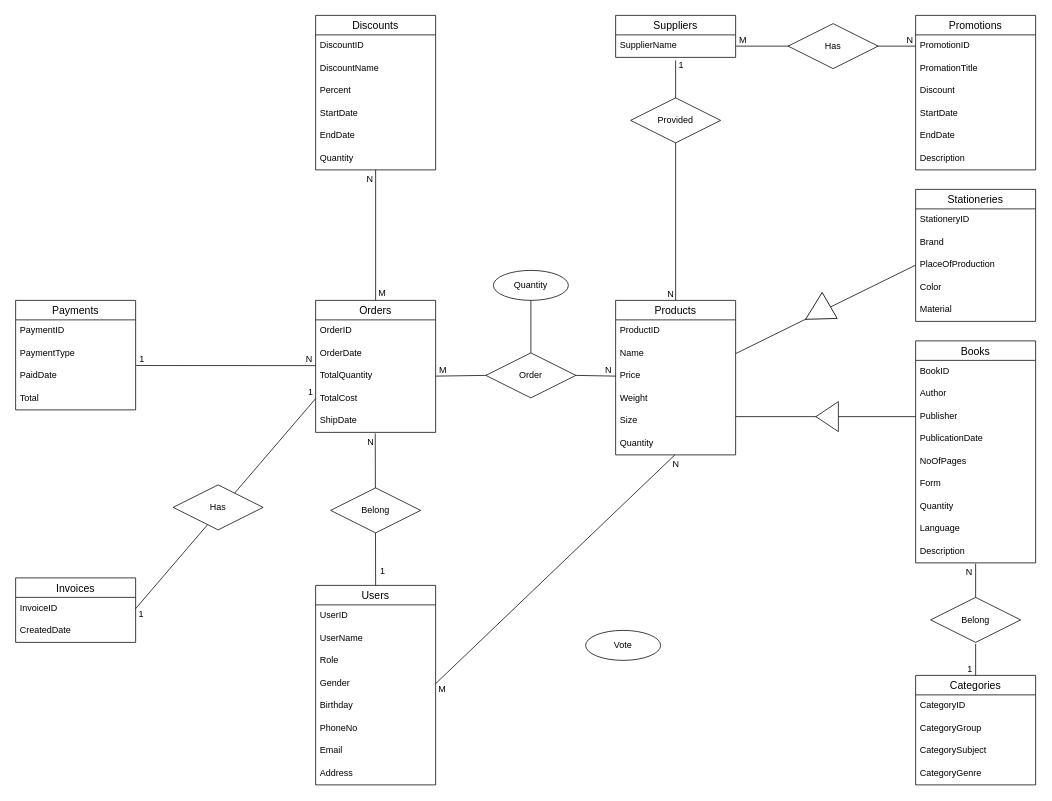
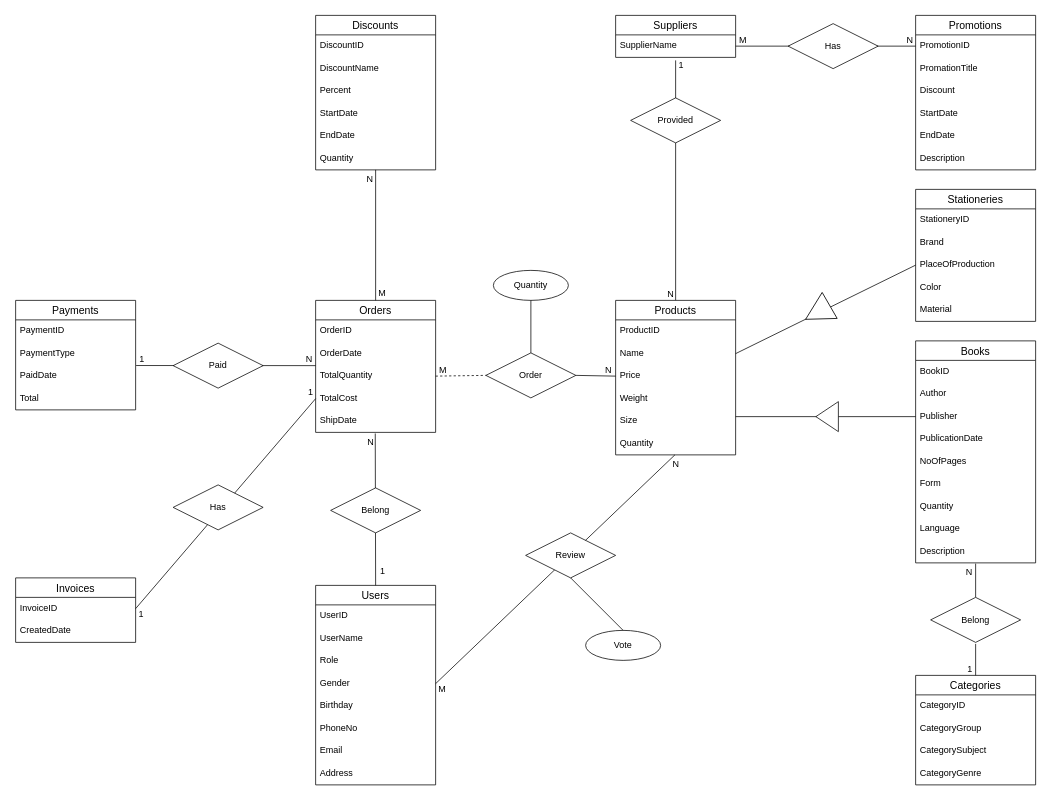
node "Paid": added
edge "Order" -- "TotalQuantity": style solid -> dashed
node "Review": added
edge "Review" -- "Vote": added
